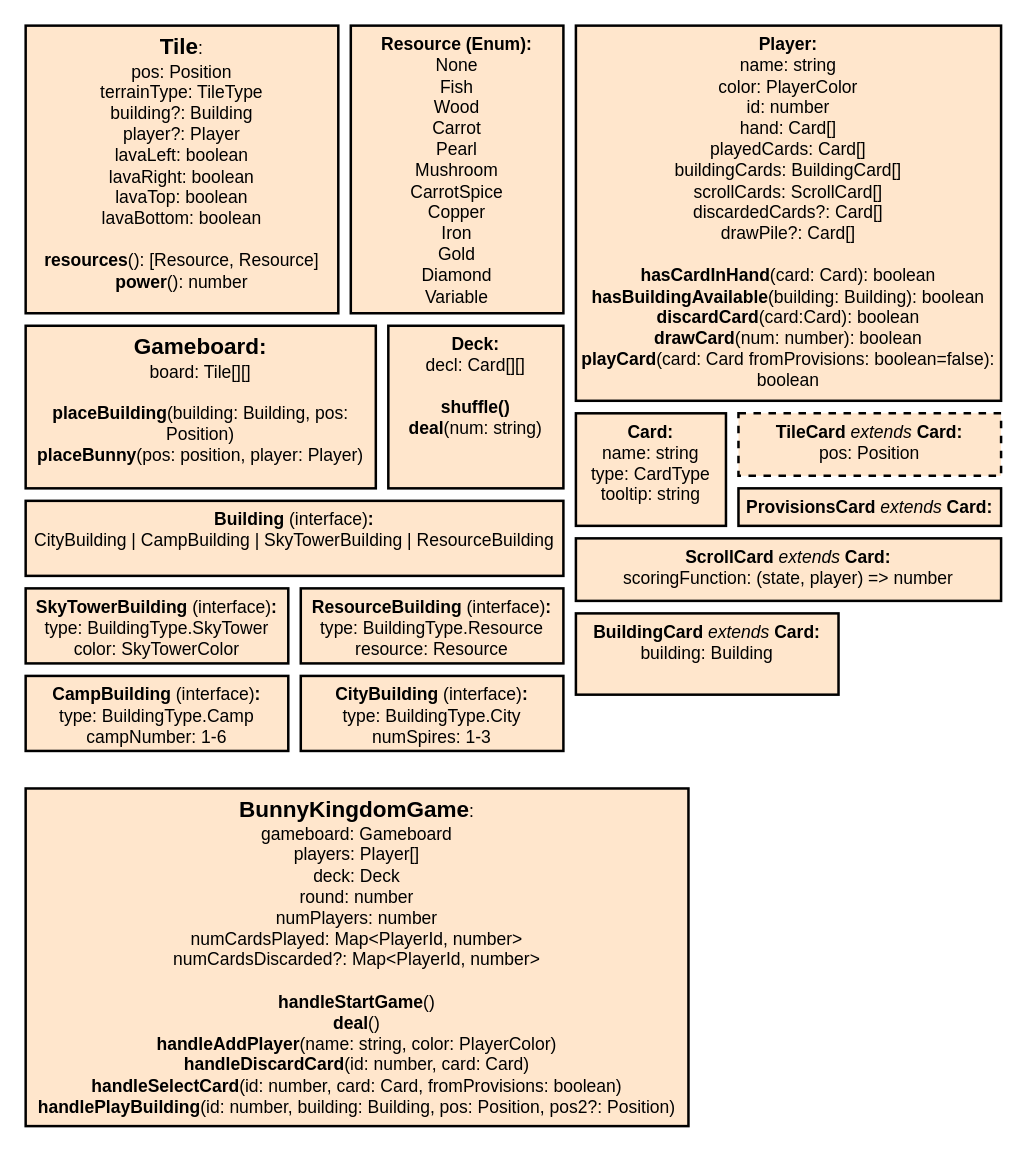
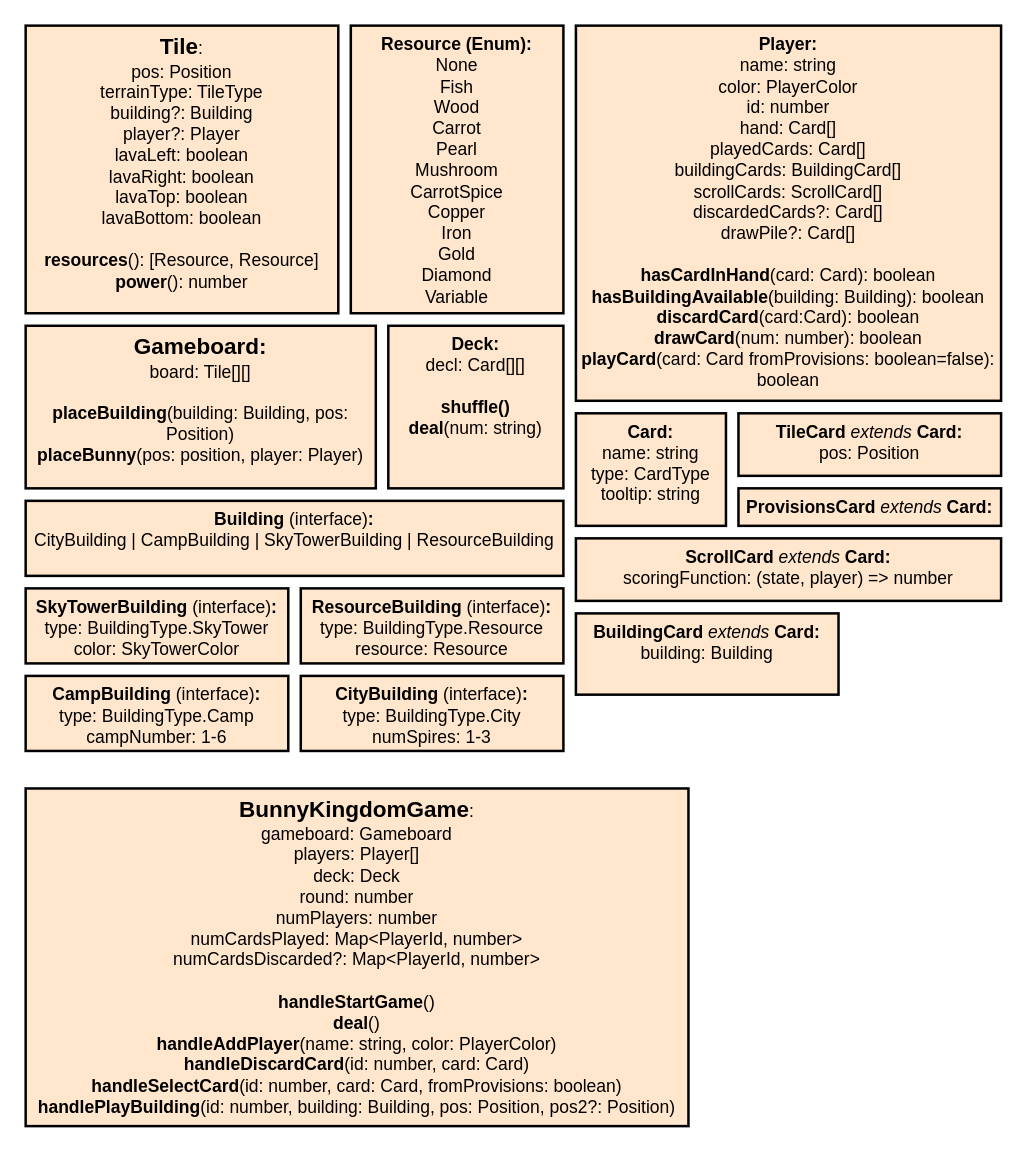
node "TileCard extends Card: pos: Position": style dashed -> solid
